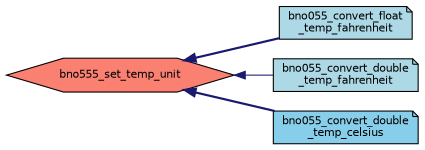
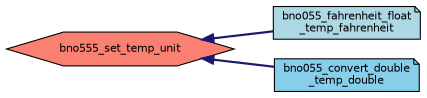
node "bno055_convert_float _temp_fahrenheit": label "bno055_convert_float _temp_fahrenheit" -> "bno055_fahrenheit_float _temp_fahrenheit"
node "bno055_convert_double _temp_fahrenheit": removed
node "bno055_convert_double _temp_celsius": label "bno055_convert_double _temp_celsius" -> "bno055_convert_double _temp_double"
